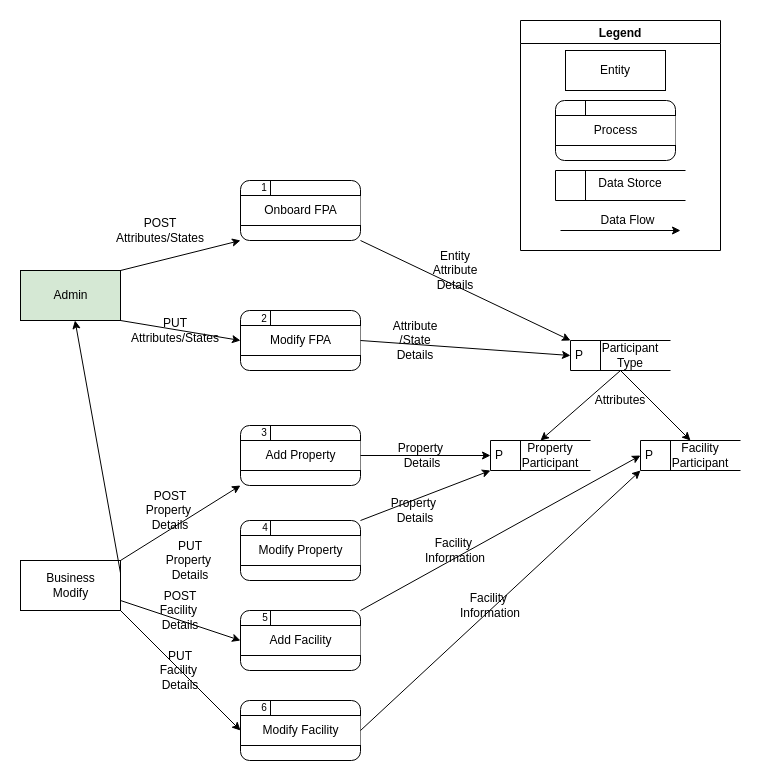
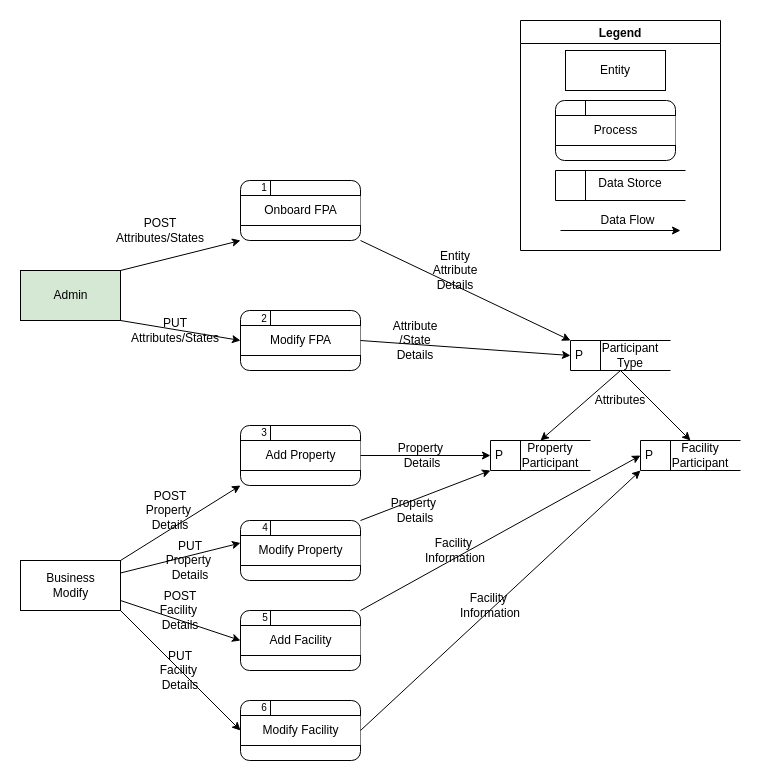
edge "Business Modify" -> "Admin": now "Business Modify" -> "Modify Property"
